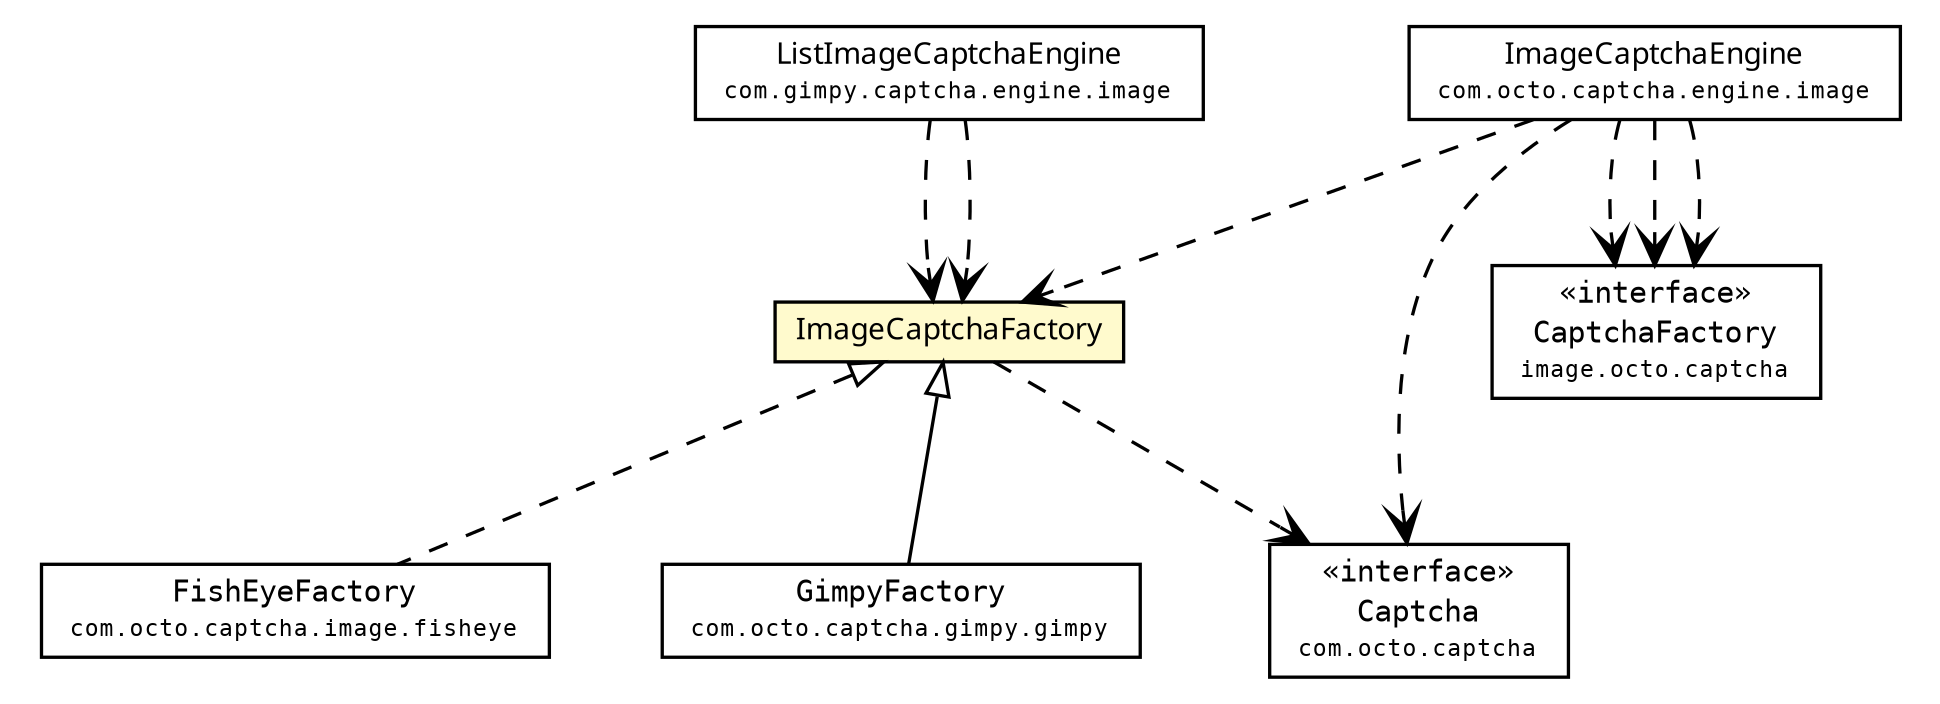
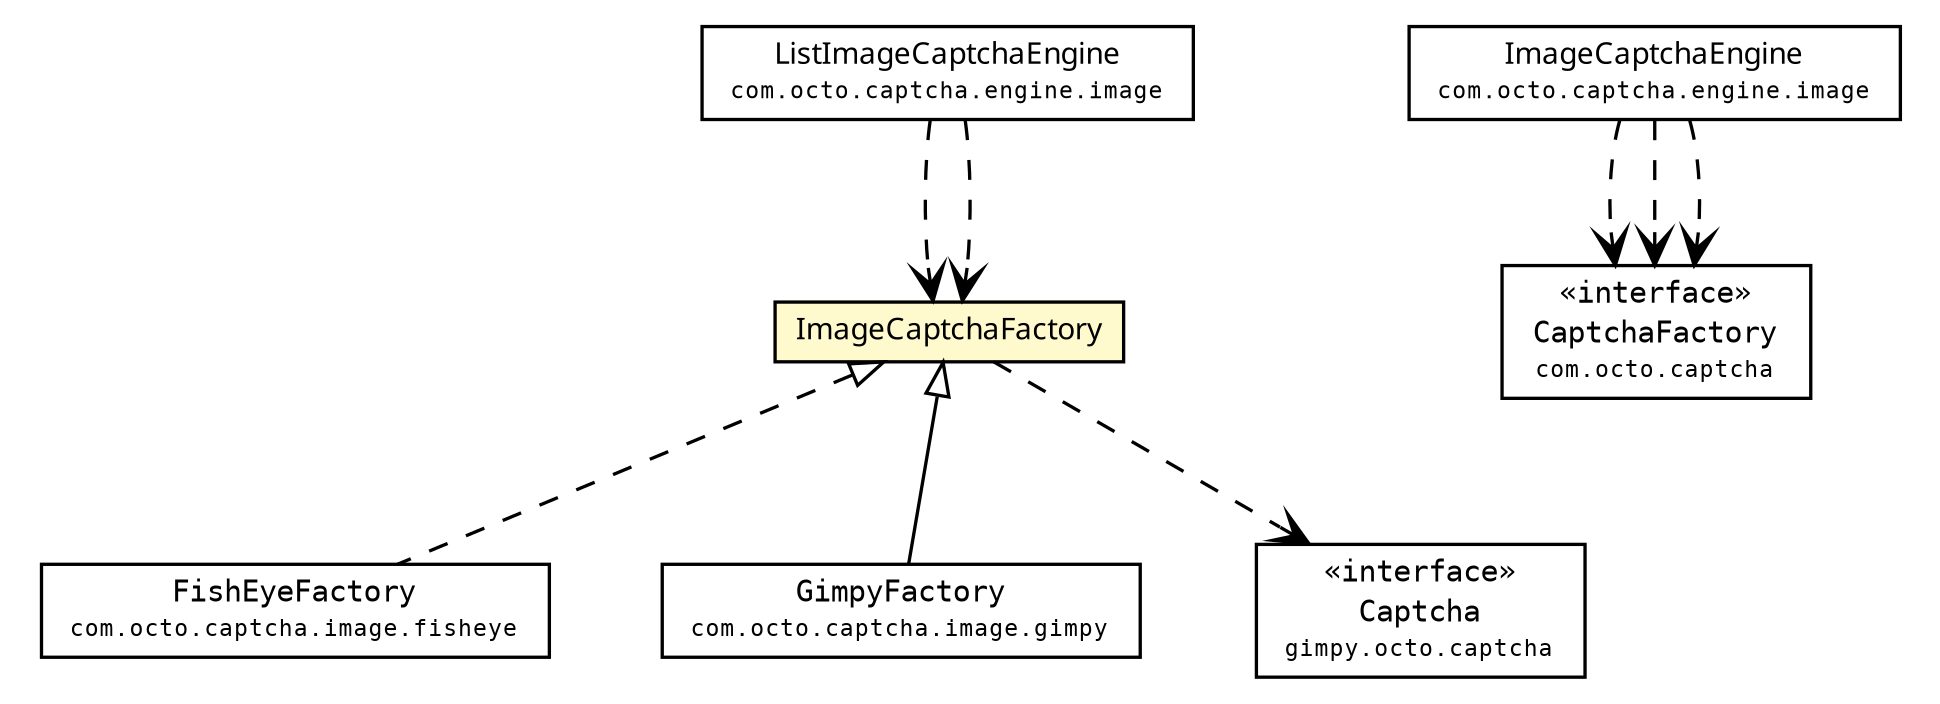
node "ListImageCaptchaEngine": text "com.gimpy.captcha.engine.image" -> "com.octo.captcha.engine.image"
edge "ImageCaptchaEngine" -> "ImageCaptchaFactory": removed
edge "ImageCaptchaEngine" -> "Captcha": removed
node "CaptchaFactory": text "image.octo.captcha" -> "com.octo.captcha"
node "GimpyFactory": text "com.octo.captcha.gimpy.gimpy" -> "com.octo.captcha.image.gimpy"
node "Captcha": text "com.octo.captcha" -> "gimpy.octo.captcha"
